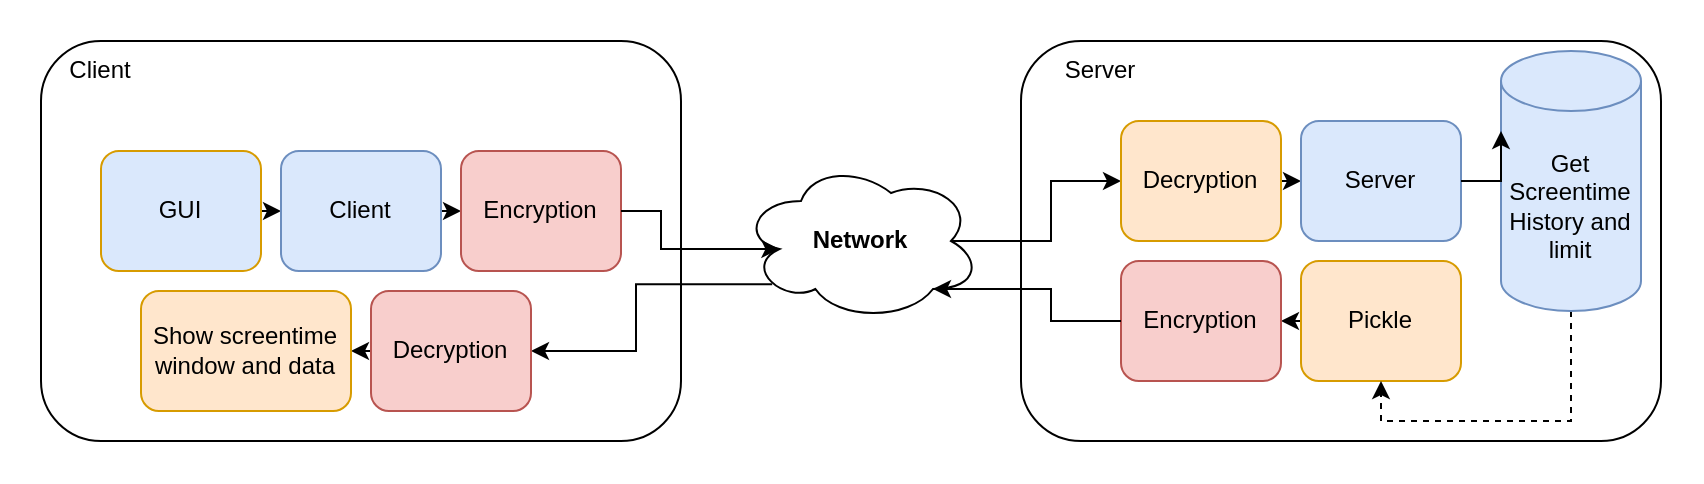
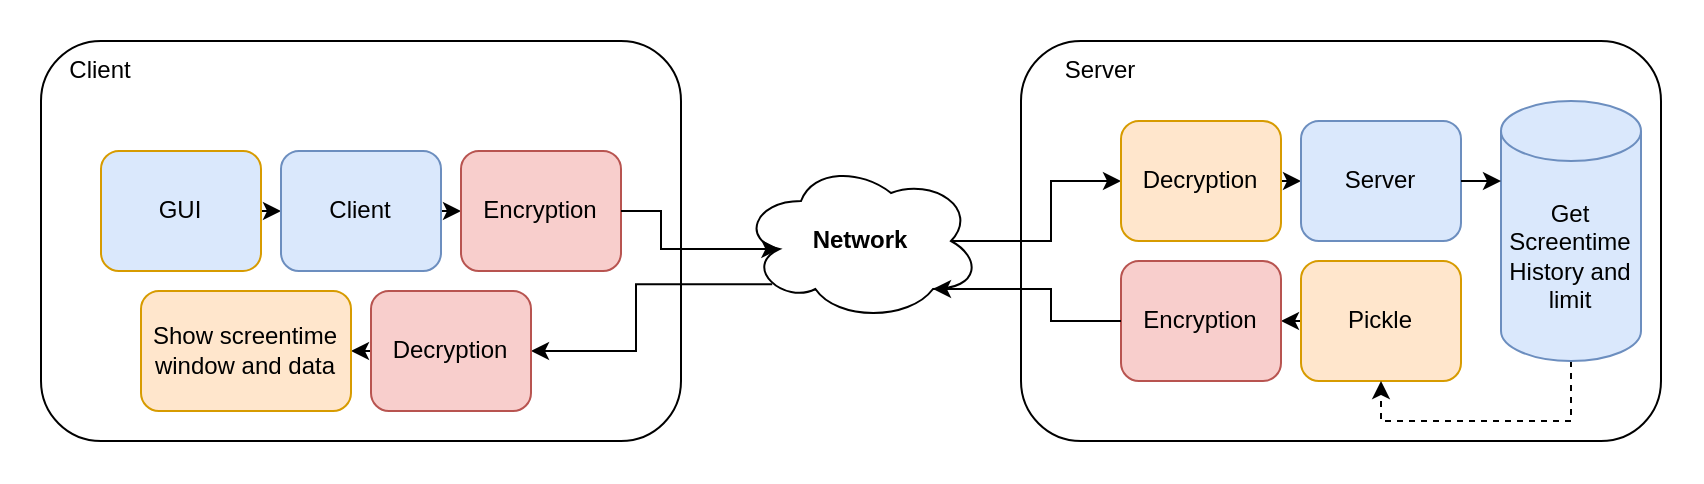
node "Get Screentime History and limit": moved (1571, 181) -> (1571, 231)
